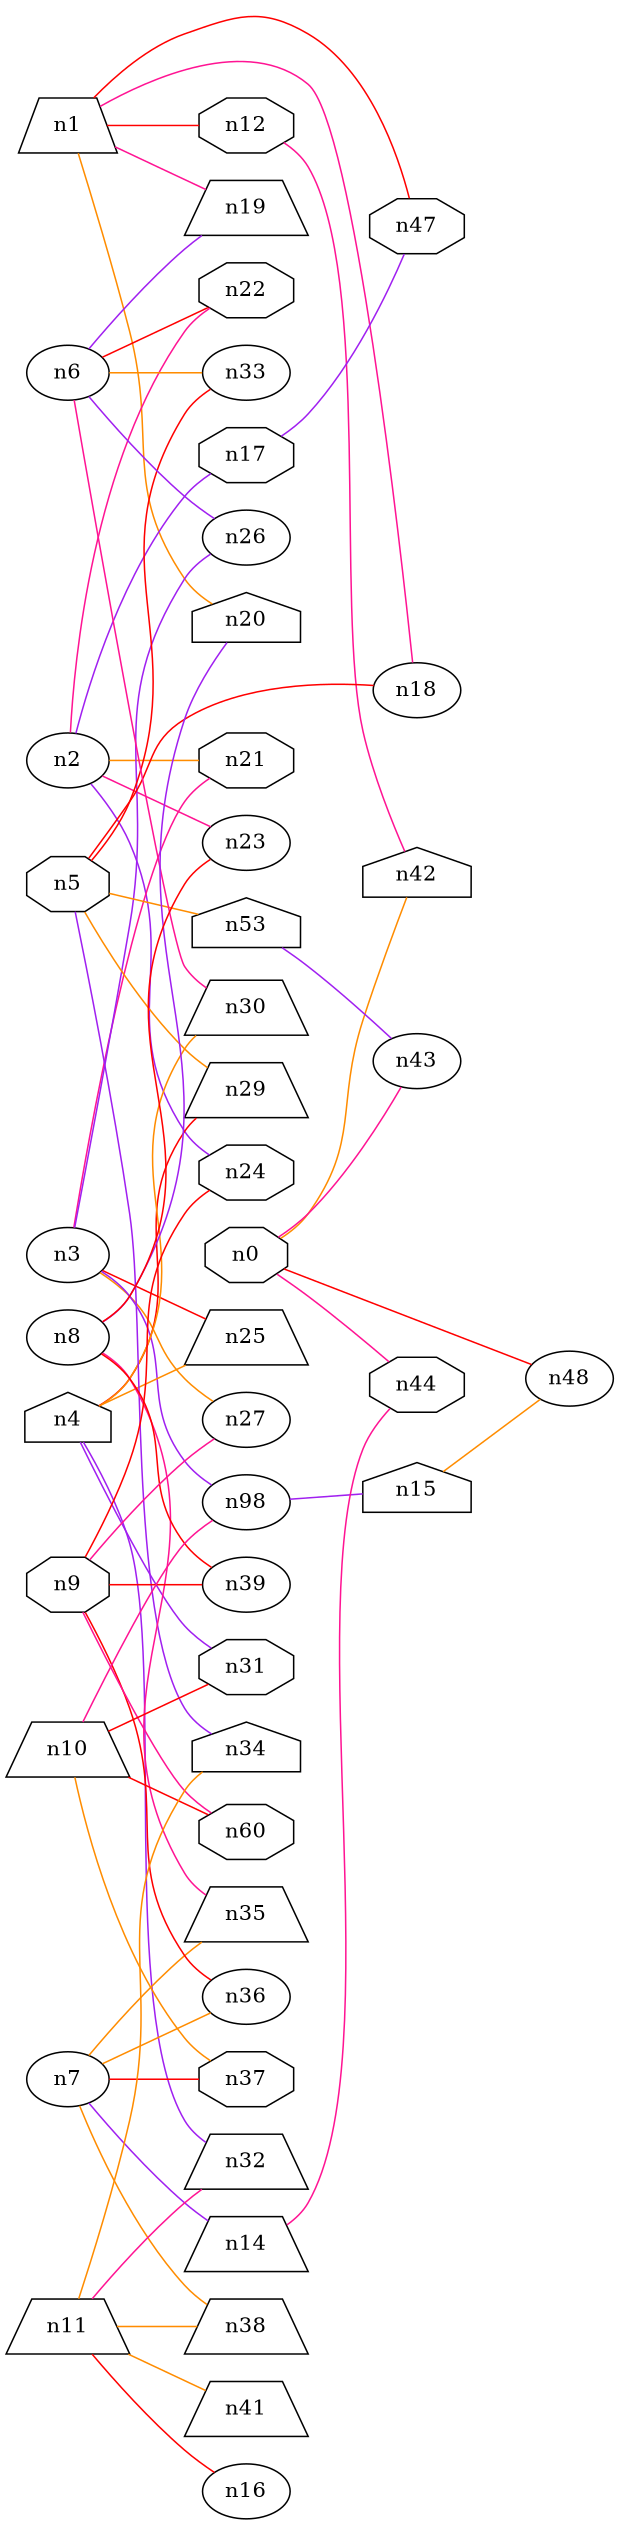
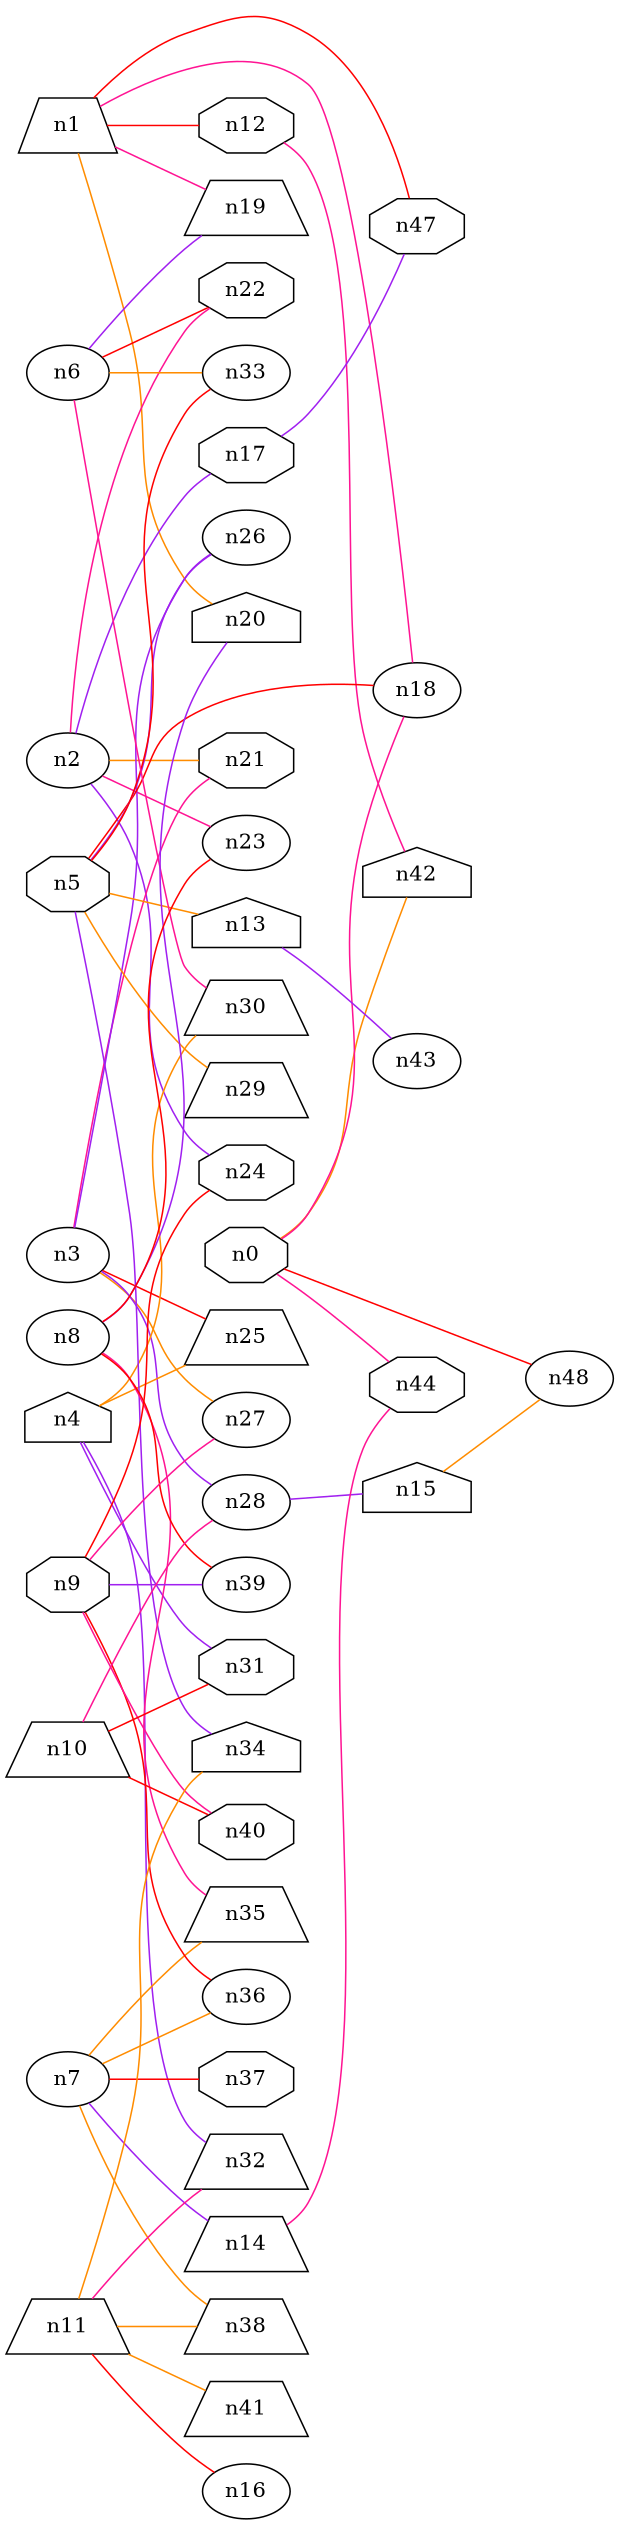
edge "n6" -- "n26": now "n5" -- "n26"
node "n53": label "n53" -> "n13"
edge "n43" -- "n0": now "n18" -- "n0"
edge "n29" -- "n4": removed
node "n98": label "n98" -> "n28"
edge "n9" -- "n39": color red -> purple
node "n60": label "n60" -> "n40"
edge "n10" -- "n37": removed
